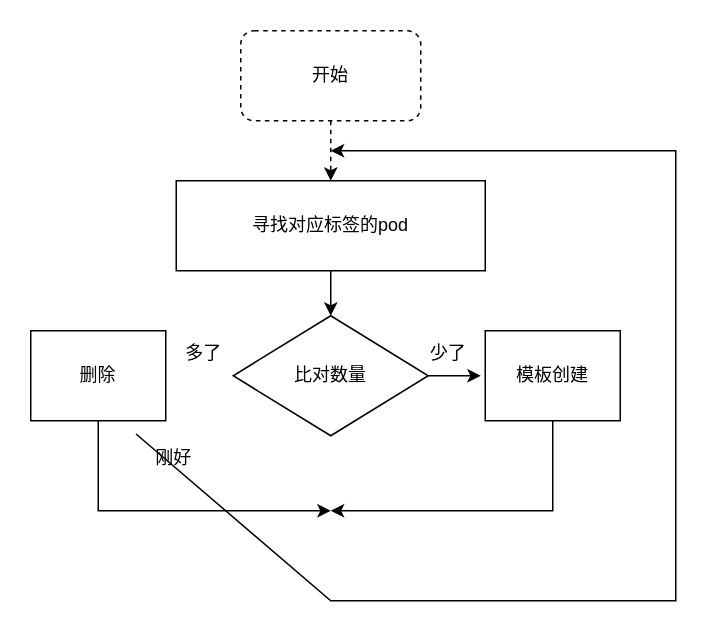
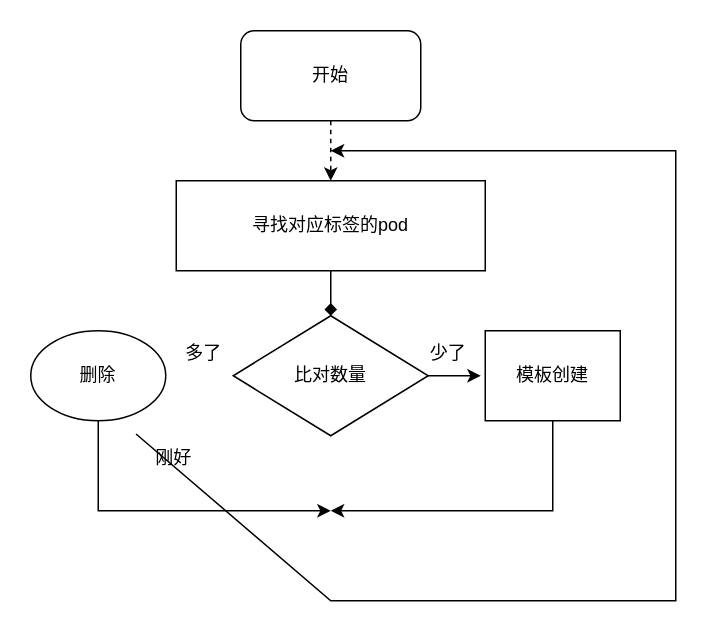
node "开始": style dashed -> solid
edge "寻找对应标签的pod" -> "比对数量": arrowhead classic -> diamond
node "删除": shape rectangle -> ellipse
